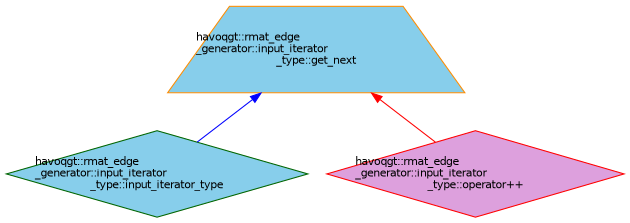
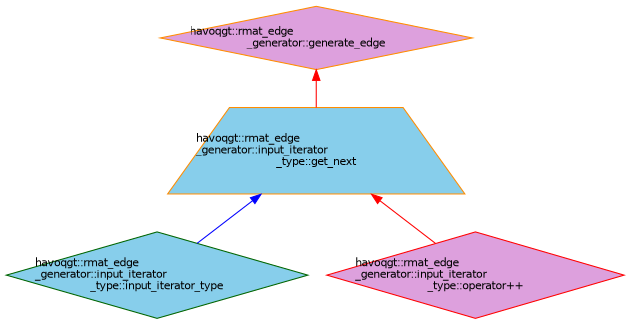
node "havoqgt::rmat_edge _generator::generate_edge": added
